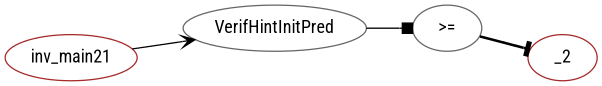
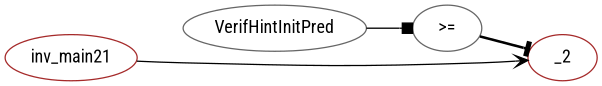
edge "inv_main21" -> "VerifHintInitPred": now "inv_main21" -> "_2"
